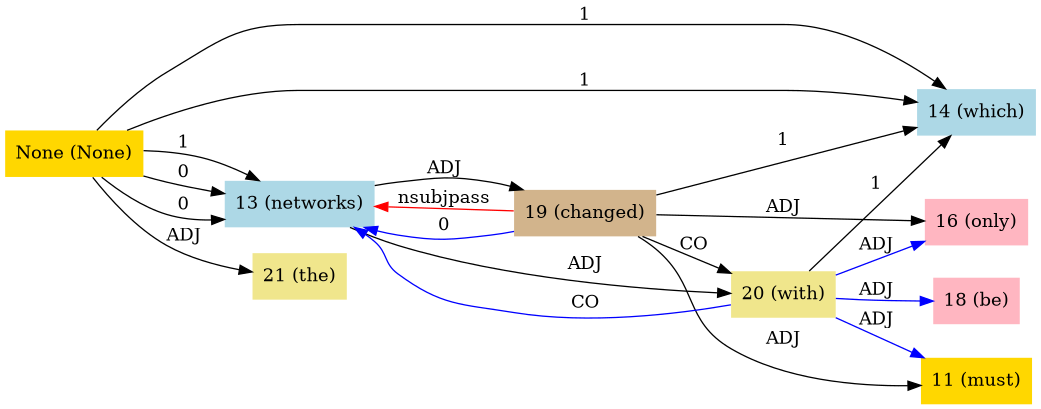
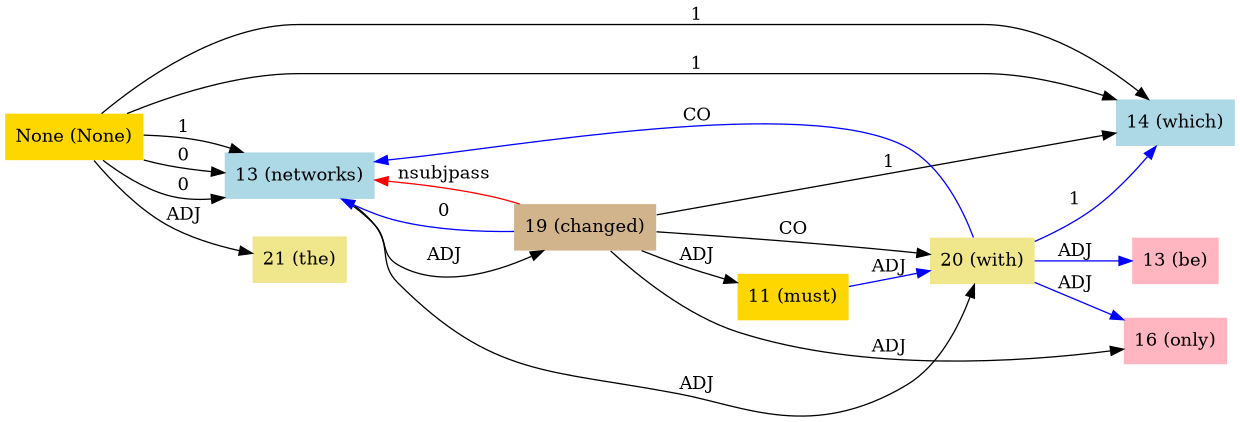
edge "20 (with)" -> "14 (which)": color black -> blue
node "18 (be)": label "18 (be)" -> "13 (be)"
edge "20 (with)" -> "11 (must)": reversed
